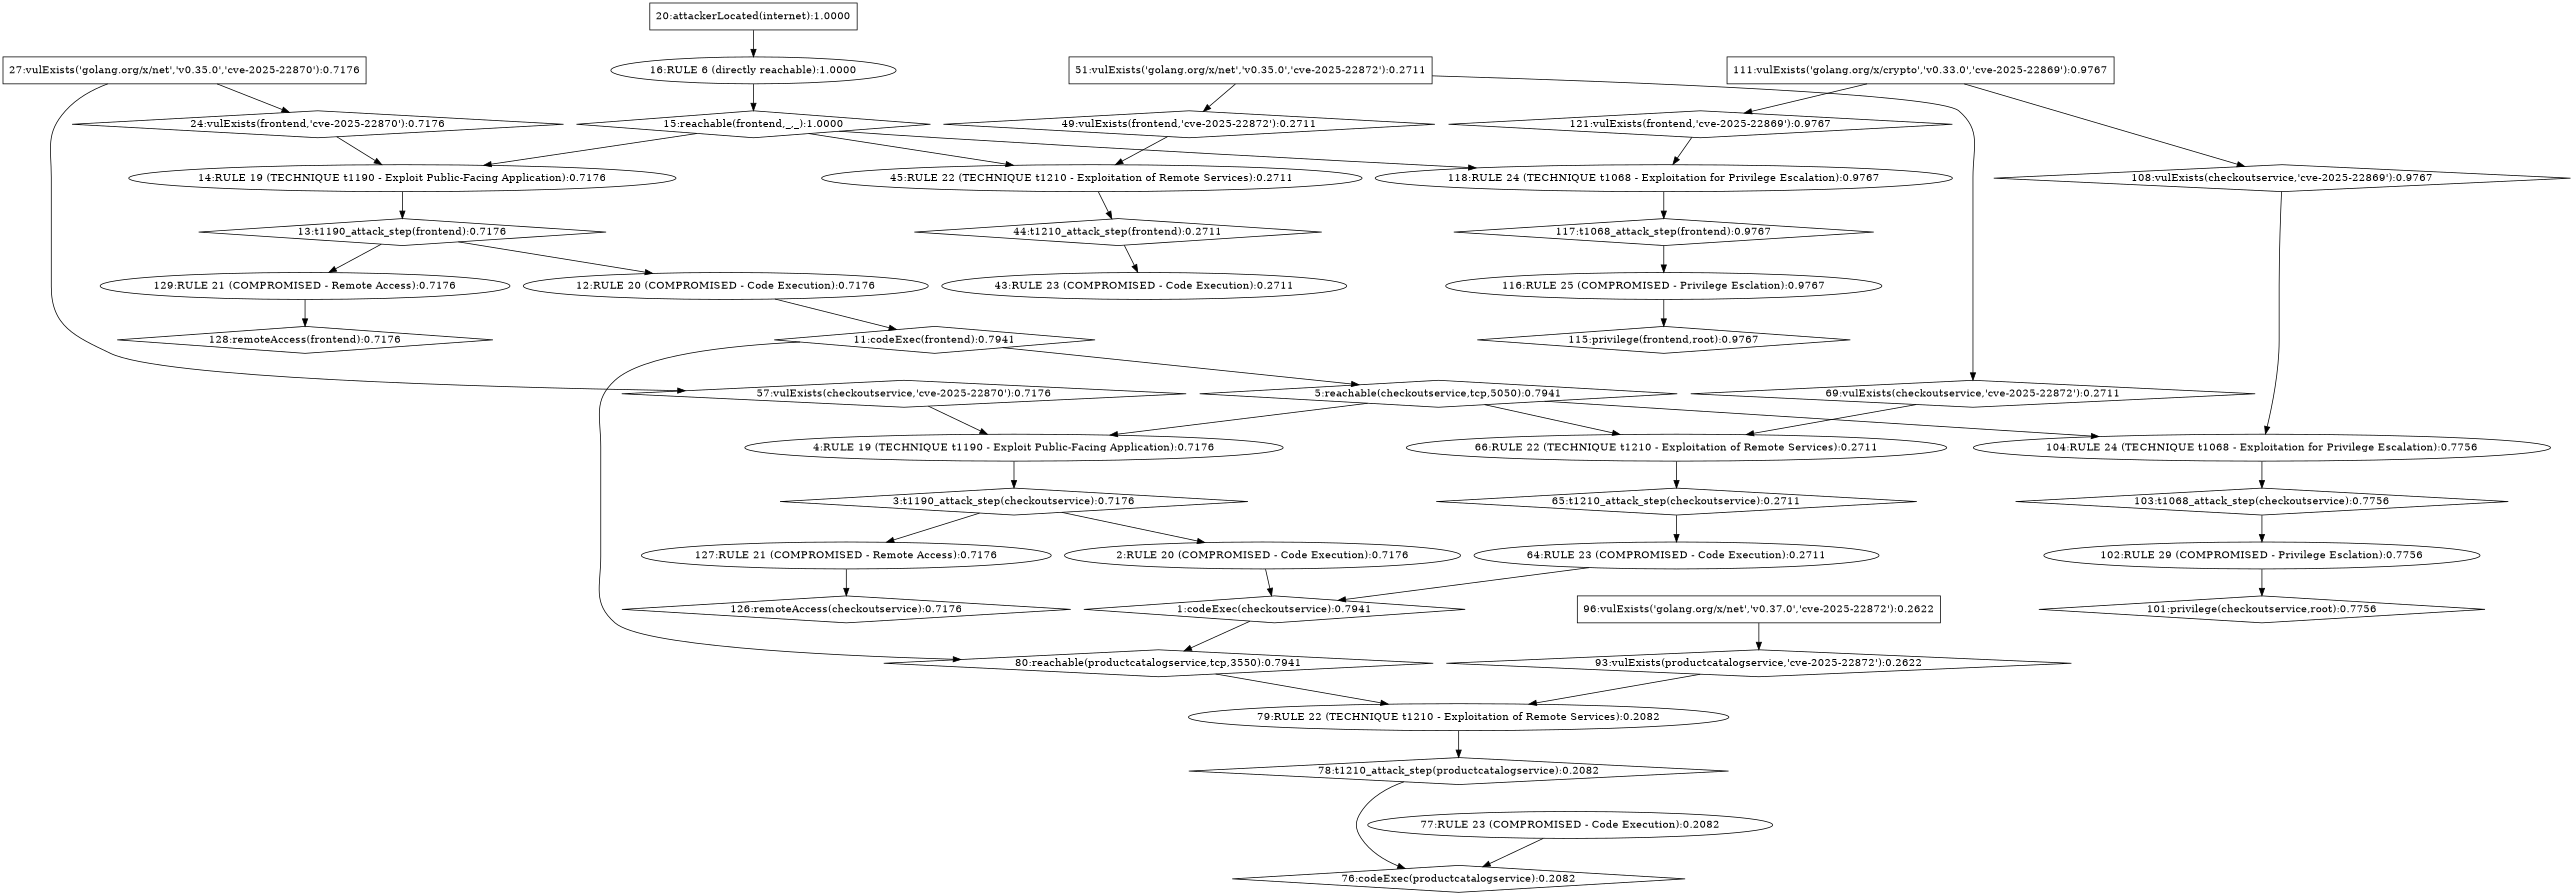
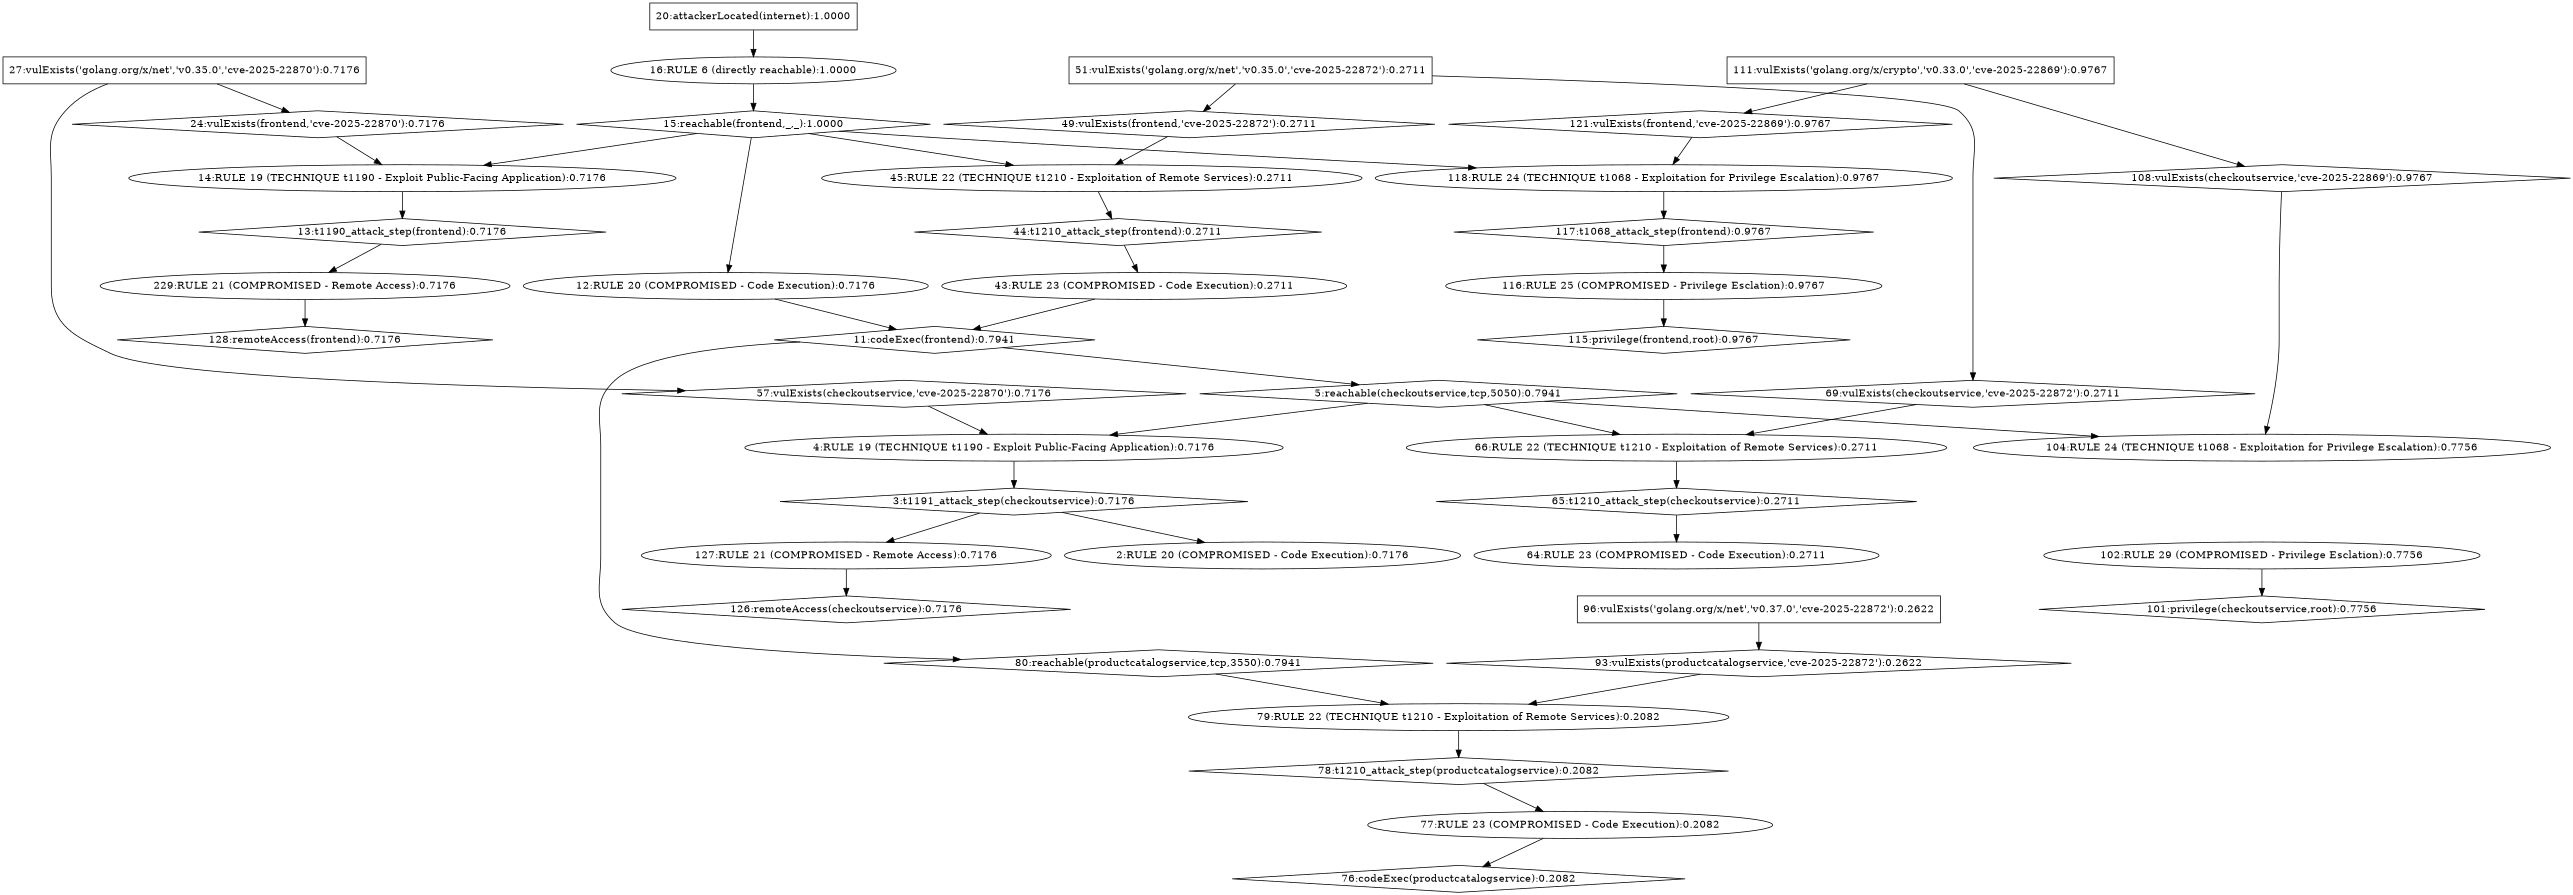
edge "13:t1190_attack_step(frontend):0.7176" -> "12:RULE 20 (COMPROMISED - Code Execution):0.7176": now "15:reachable(frontend,_,_):1.0000" -> "12:RULE 20 (COMPROMISED - Code Execution):0.7176"
node "129:RULE 21 (COMPROMISED - Remote Access):0.7176": label "129:RULE 21 (COMPROMISED - Remote Access):0.7176" -> "229:RULE 21 (COMPROMISED - Remote Access):0.7176"
edge "43:RULE 23 (COMPROMISED - Code Execution):0.2711" -> "11:codeExec(frontend):0.7941": added
node "3:t1190_attack_step(checkoutservice):0.7176": label "3:t1190_attack_step(checkoutservice):0.7176" -> "3:t1191_attack_step(checkoutservice):0.7176"
node "103:t1068_attack_step(checkoutservice):0.7756": removed
node "1:codeExec(checkoutservice):0.7941": removed
edge "78:t1210_attack_step(productcatalogservice):0.2082" -> "76:codeExec(productcatalogservice):0.2082": now "78:t1210_attack_step(productcatalogservice):0.2082" -> "77:RULE 23 (COMPROMISED - Code Execution):0.2082"
